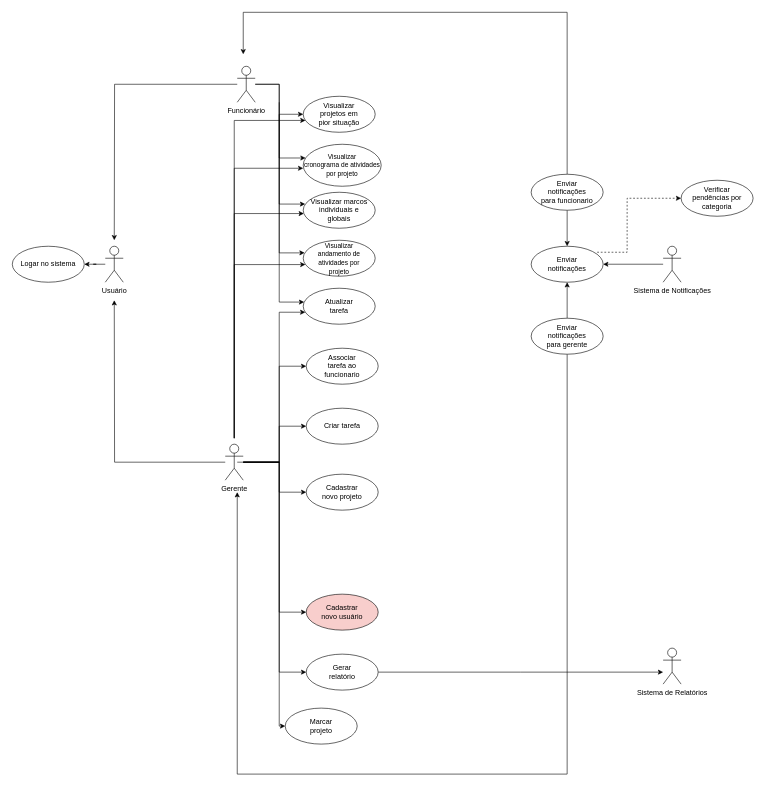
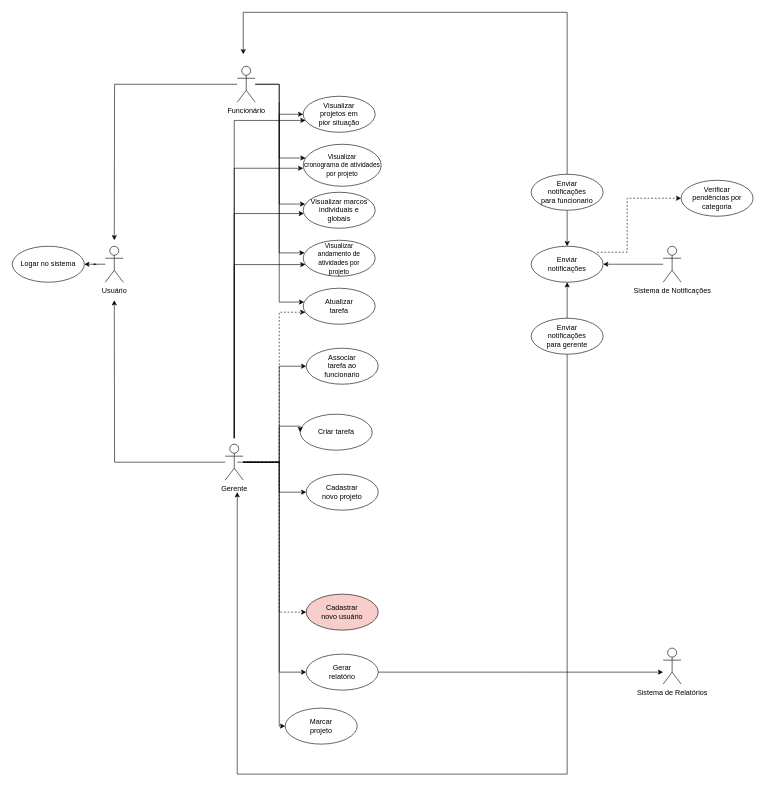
edge "Gerente" -> "Atualizar tarefa": style solid -> dashed
node "Criar tarefa": moved (342, 426) -> (336, 432)
edge "Gerente" -> "Cadastrar novo usuário": style solid -> dashed
